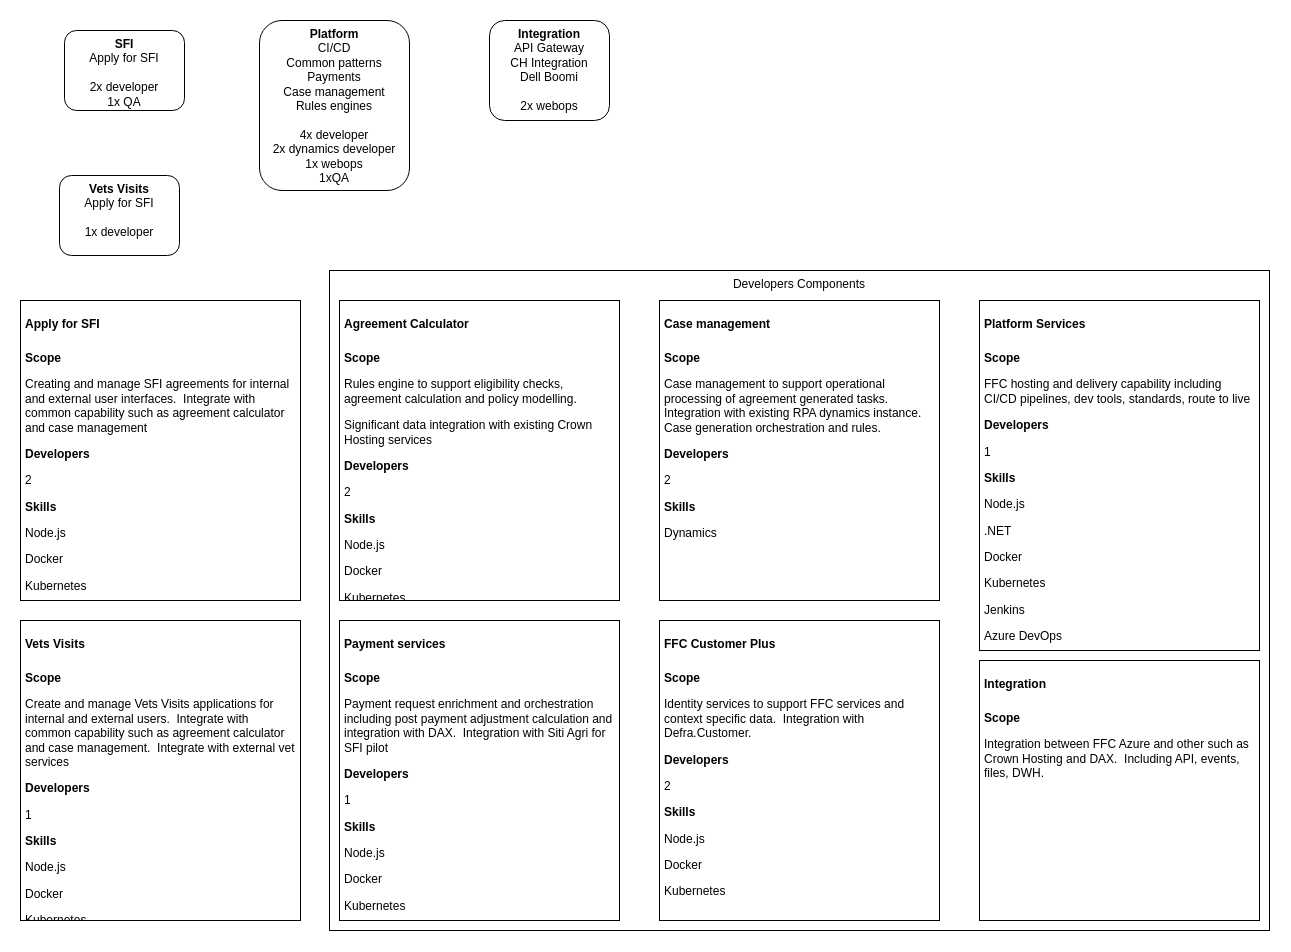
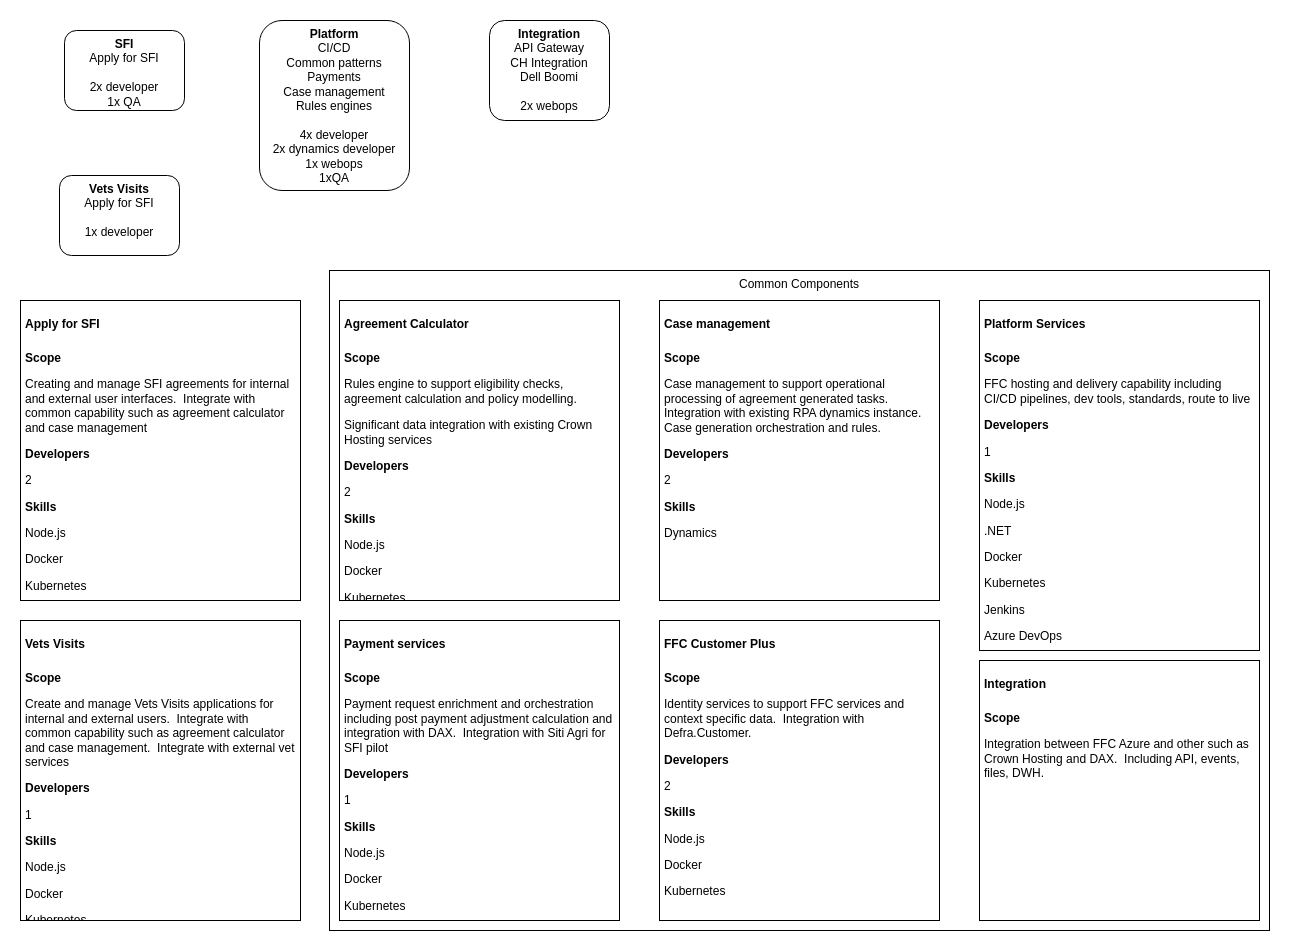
node "Developers Components": label "Developers Components" -> "Common Components"
